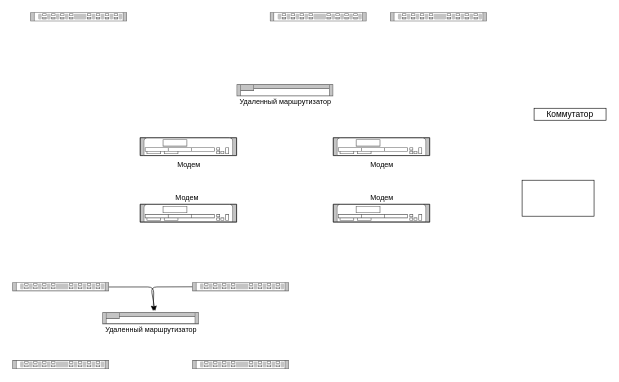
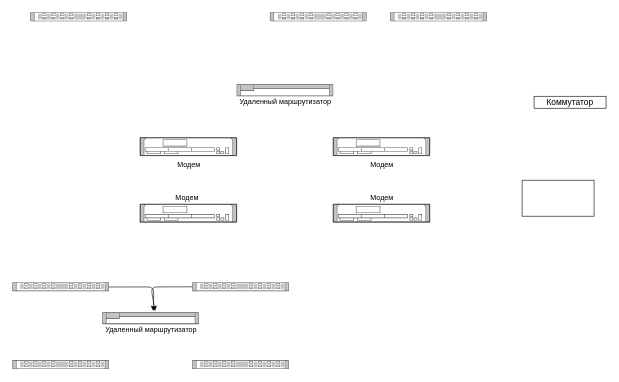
node "Коммутатор": moved (570, 114) -> (570, 102)
